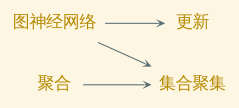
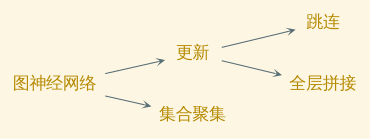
node "跳连": added
node "聚合": removed
node "全层拼接": added
